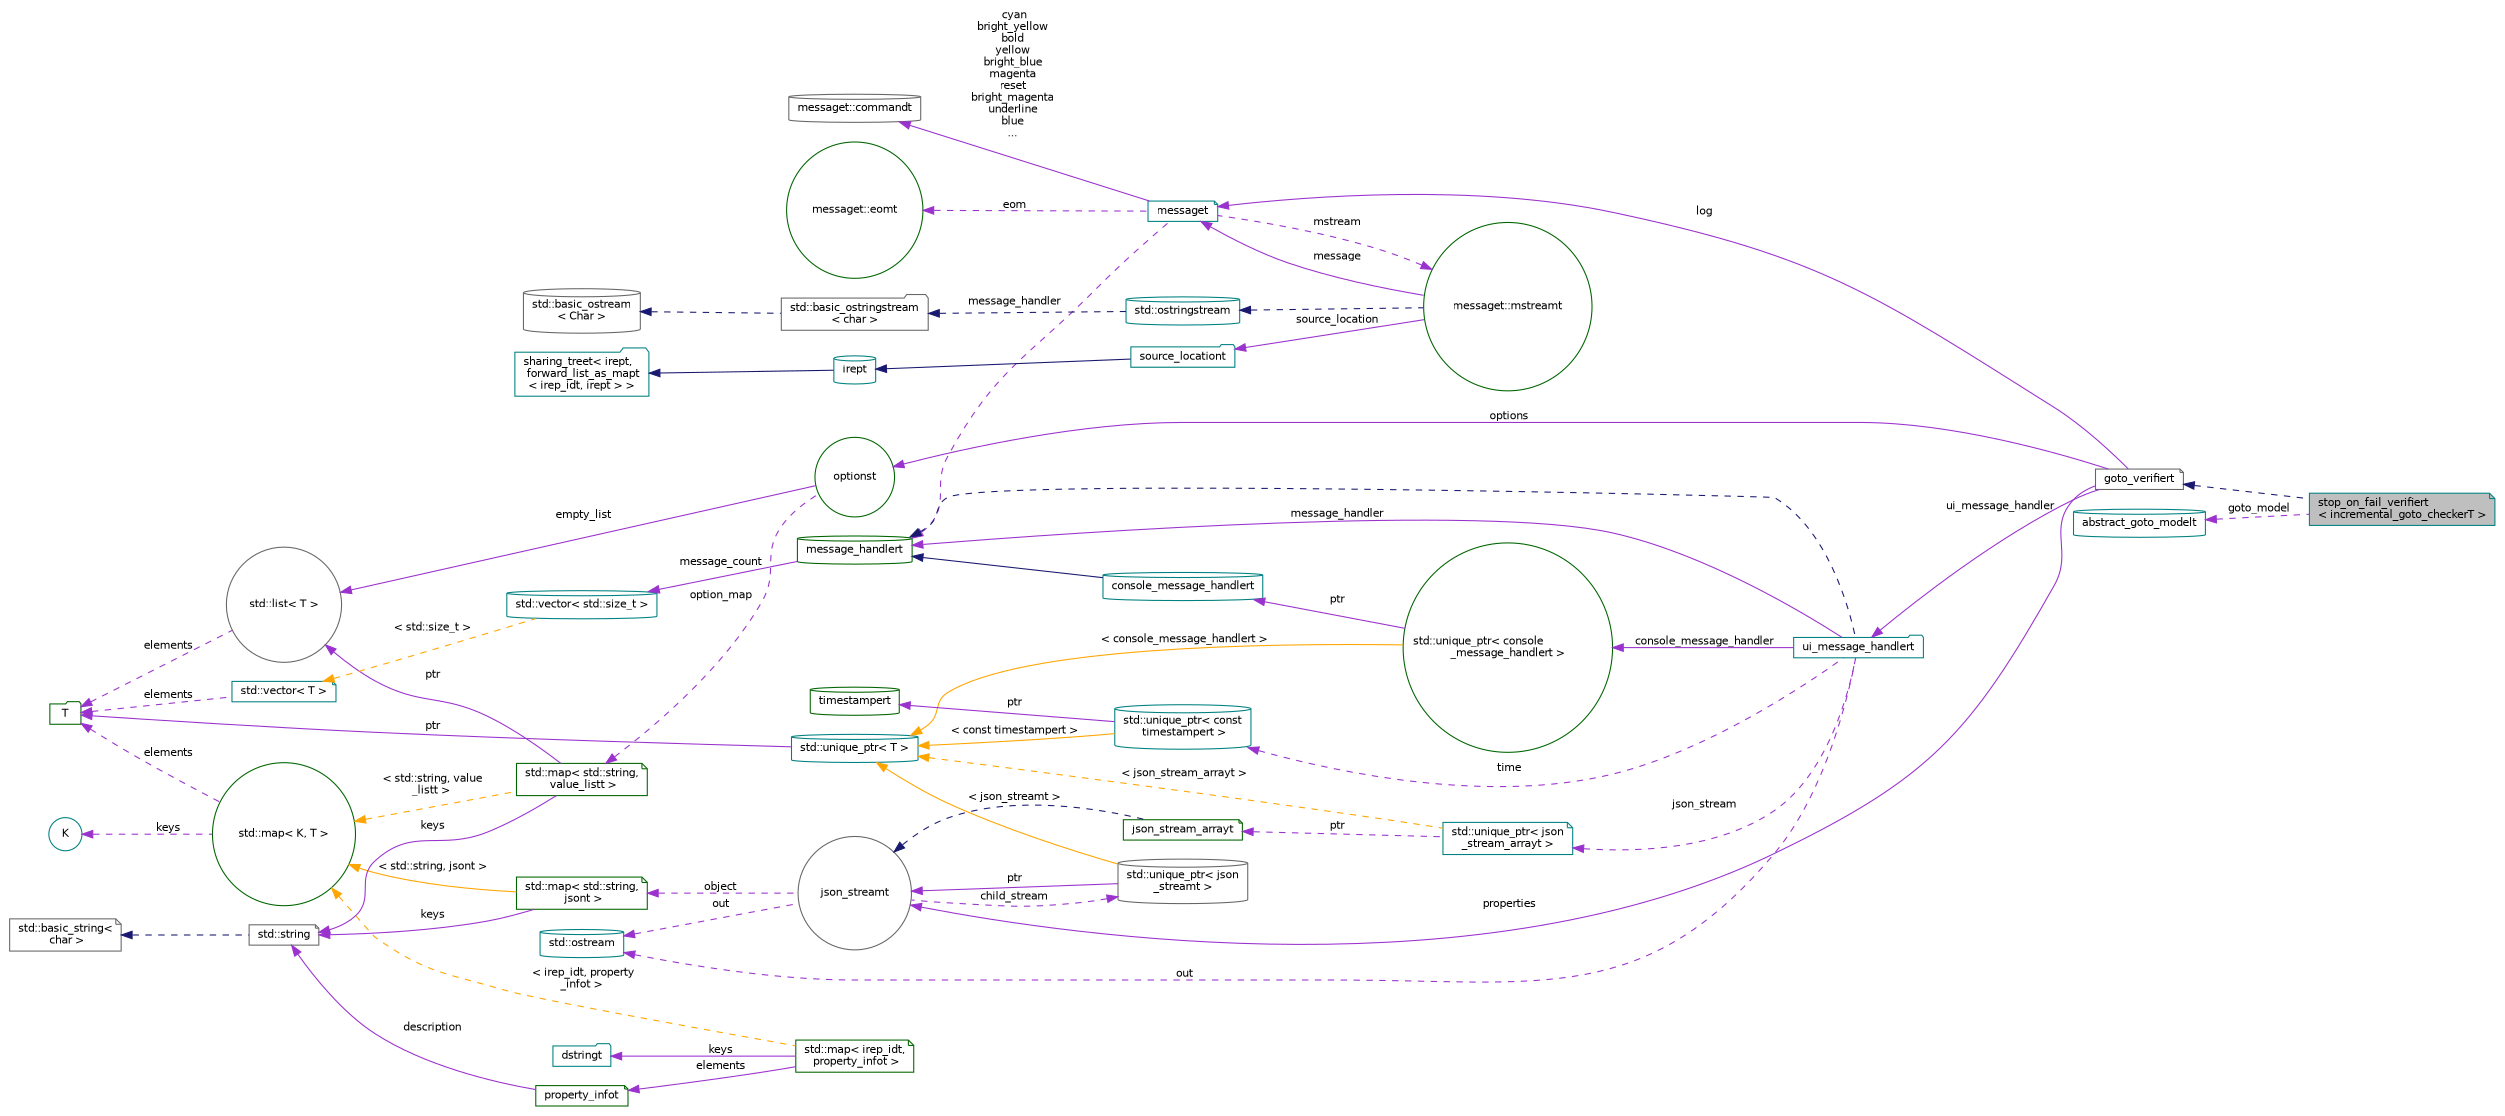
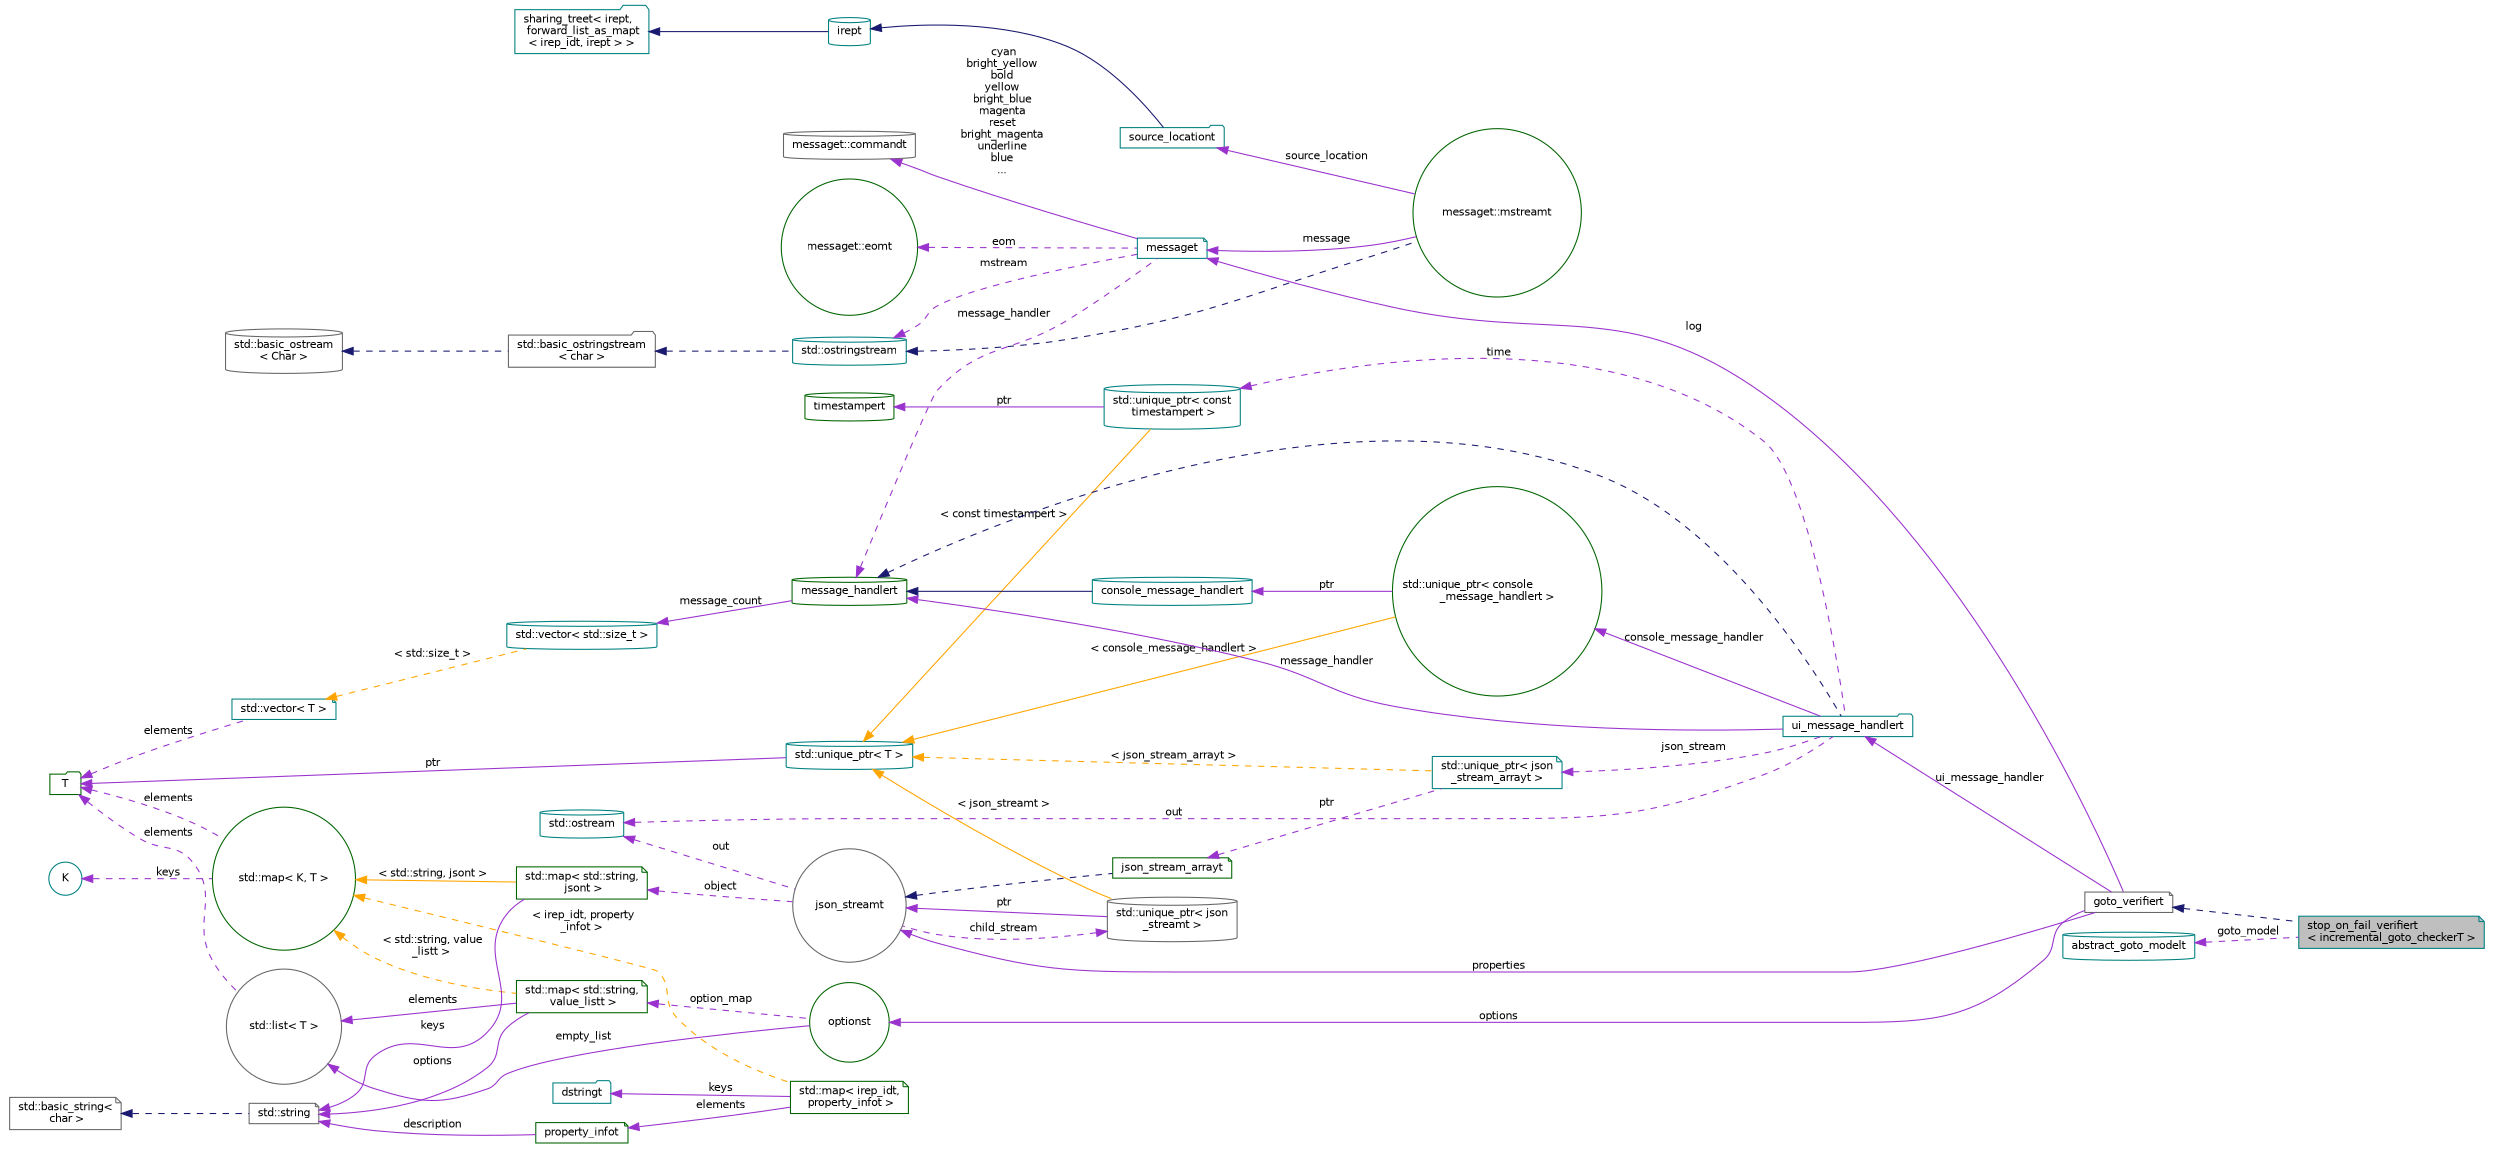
edge "messaget" -> "messaget::mstreamt": now "messaget" -> "std::ostringstream"
edge "std::map< std::string, value_listt >" -> "std::list< T >": label " ptr" -> " elements"
edge "std::map< std::string, value_listt >" -> "std::string": label " keys" -> " options"
